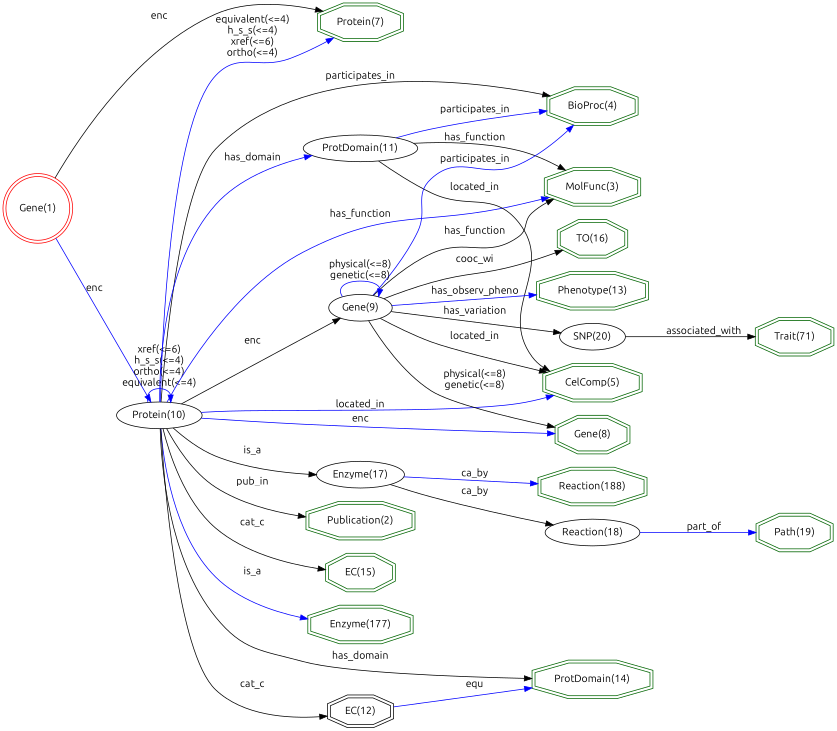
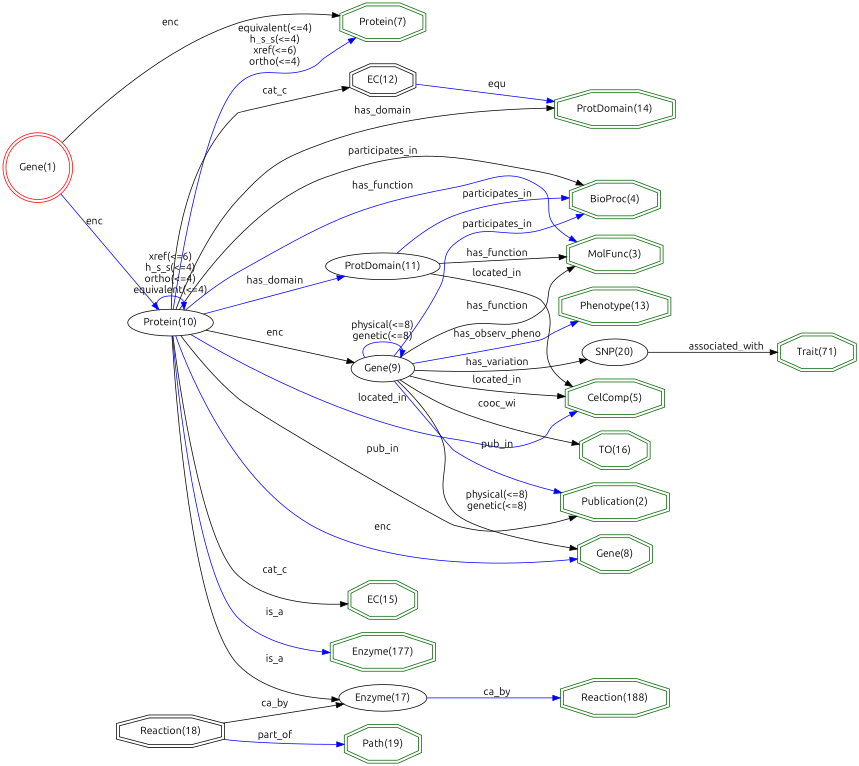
edge "Gene(9)" -> "Publication(2)": added, label "pub_in"
edge "Enzyme(17)" -> "Reaction(18)": reversed
node "Reaction(18)": shape ellipse -> doubleoctagon
